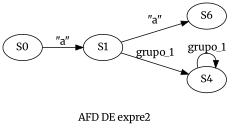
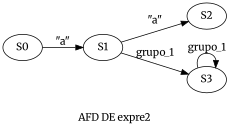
node "S6": label "S6" -> "S2"
node "S4": label "S4" -> "S3"
